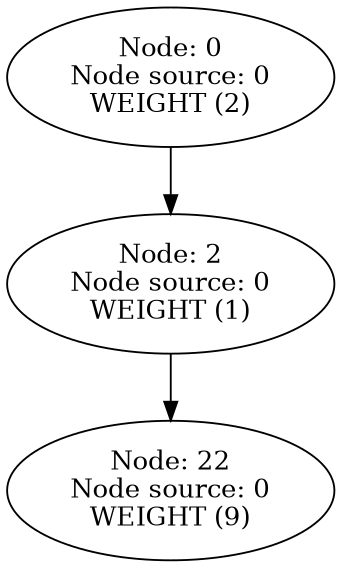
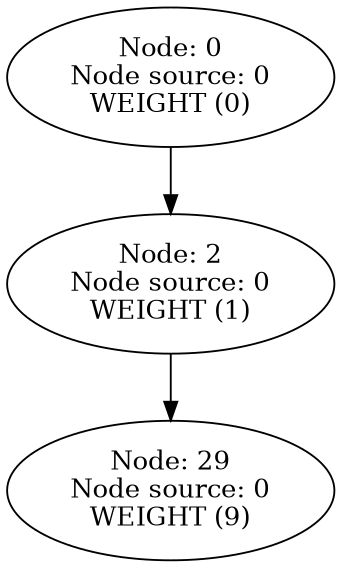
node "Node: 0 Node source: 0 WEIGHT (2)": label "Node: 0 Node source: 0 WEIGHT (2)" -> "Node: 0 Node source: 0 WEIGHT (0)"
node "Node: 22 Node source: 0 WEIGHT (9)": label "Node: 22 Node source: 0 WEIGHT (9)" -> "Node: 29 Node source: 0 WEIGHT (9)"
